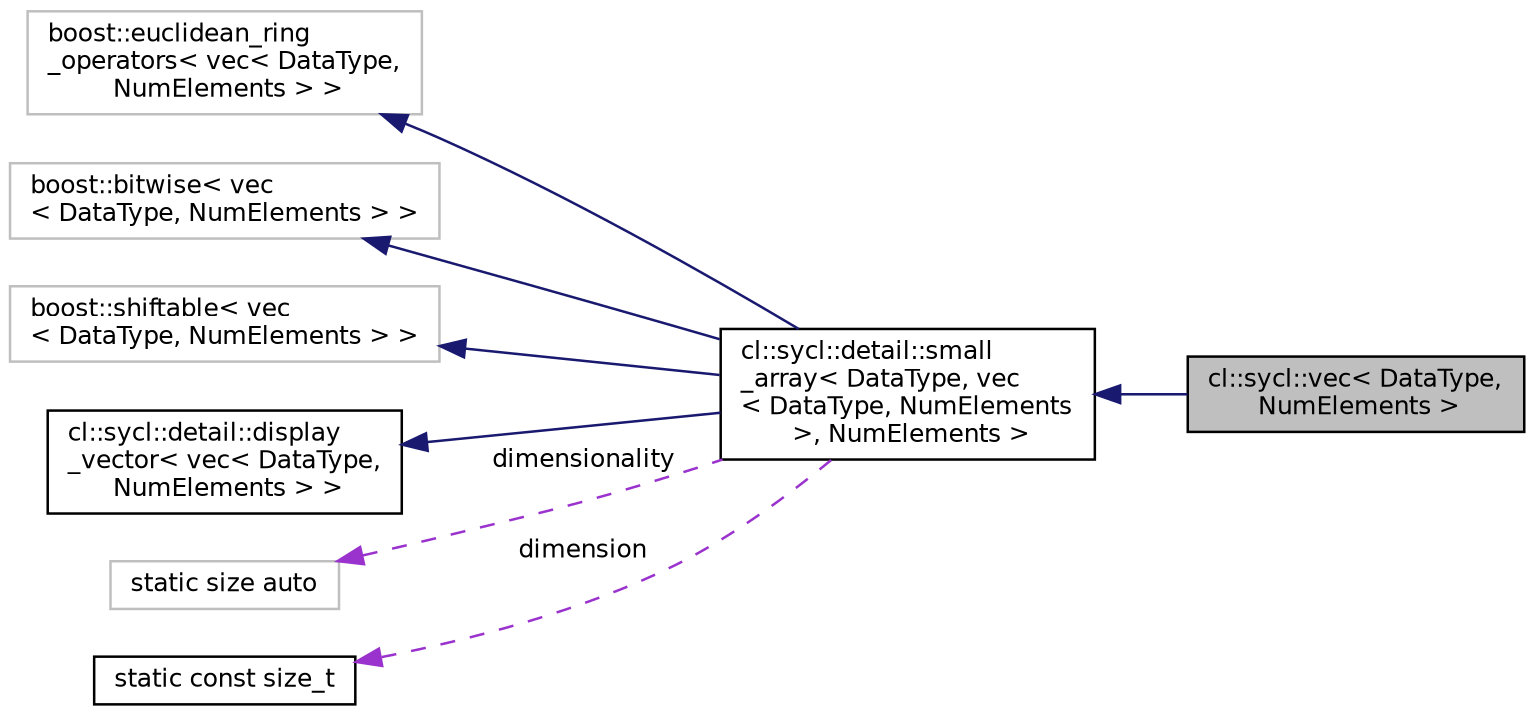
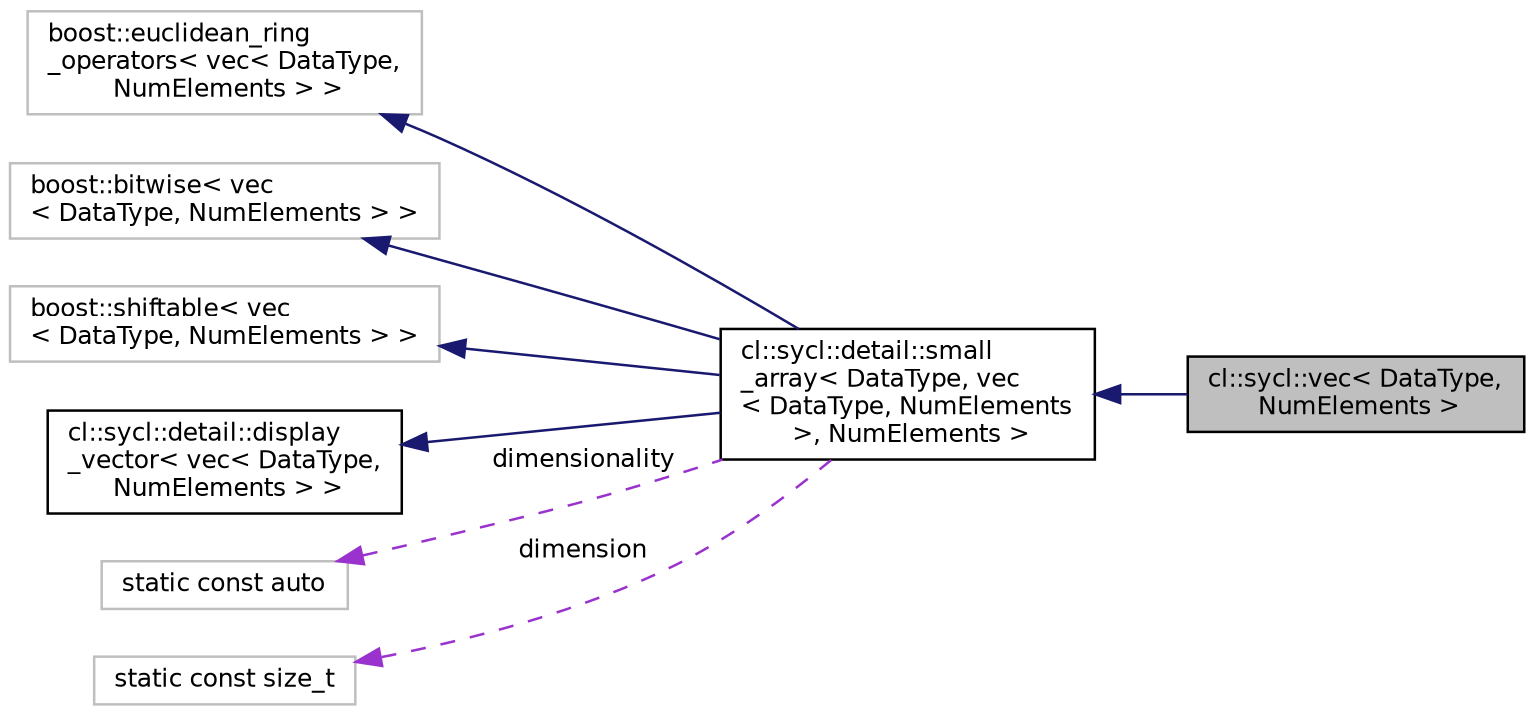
node "static size auto": label "static size auto" -> "static const auto"
node "static const size_t": color black -> grey75
